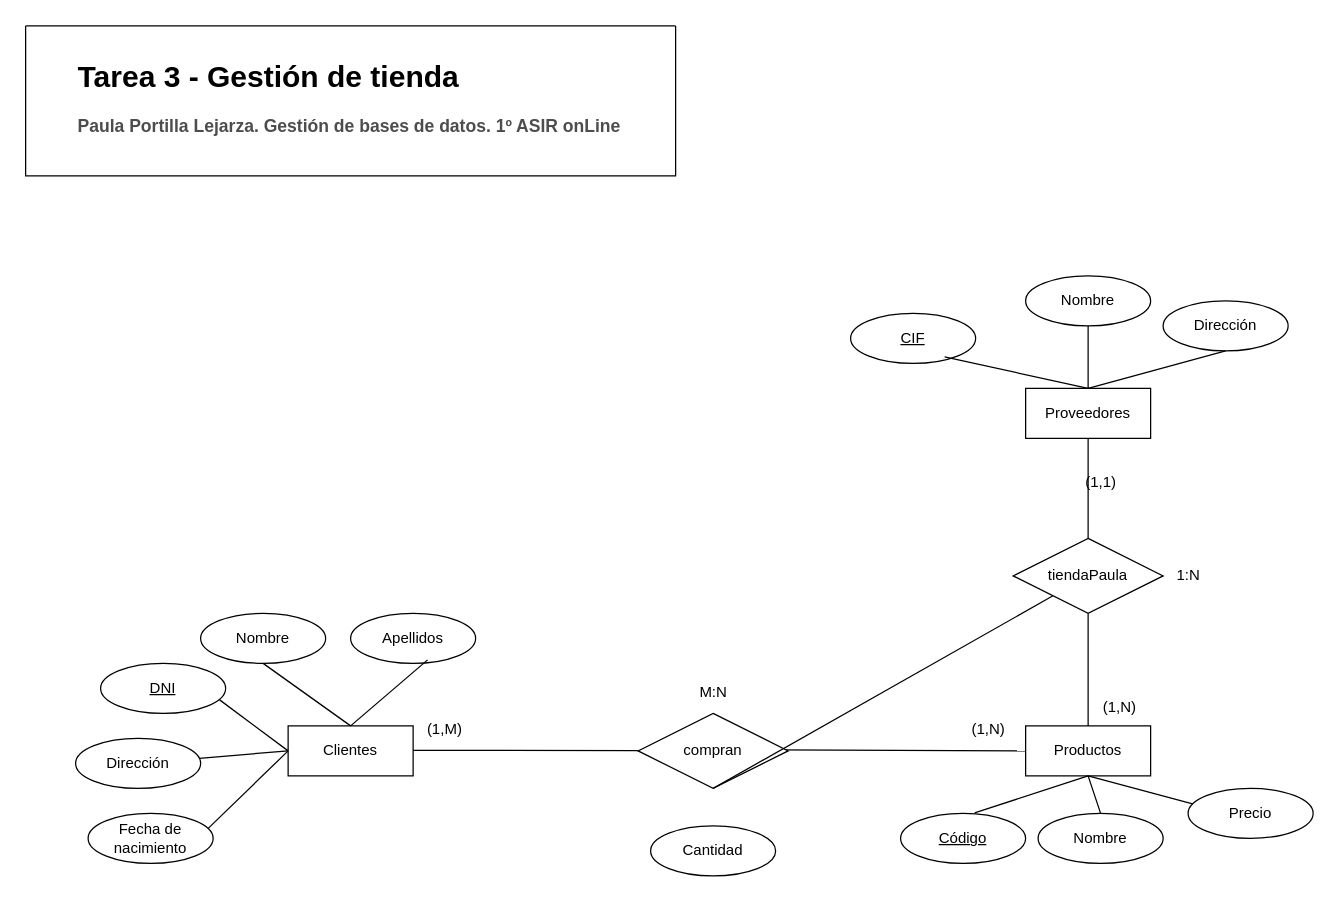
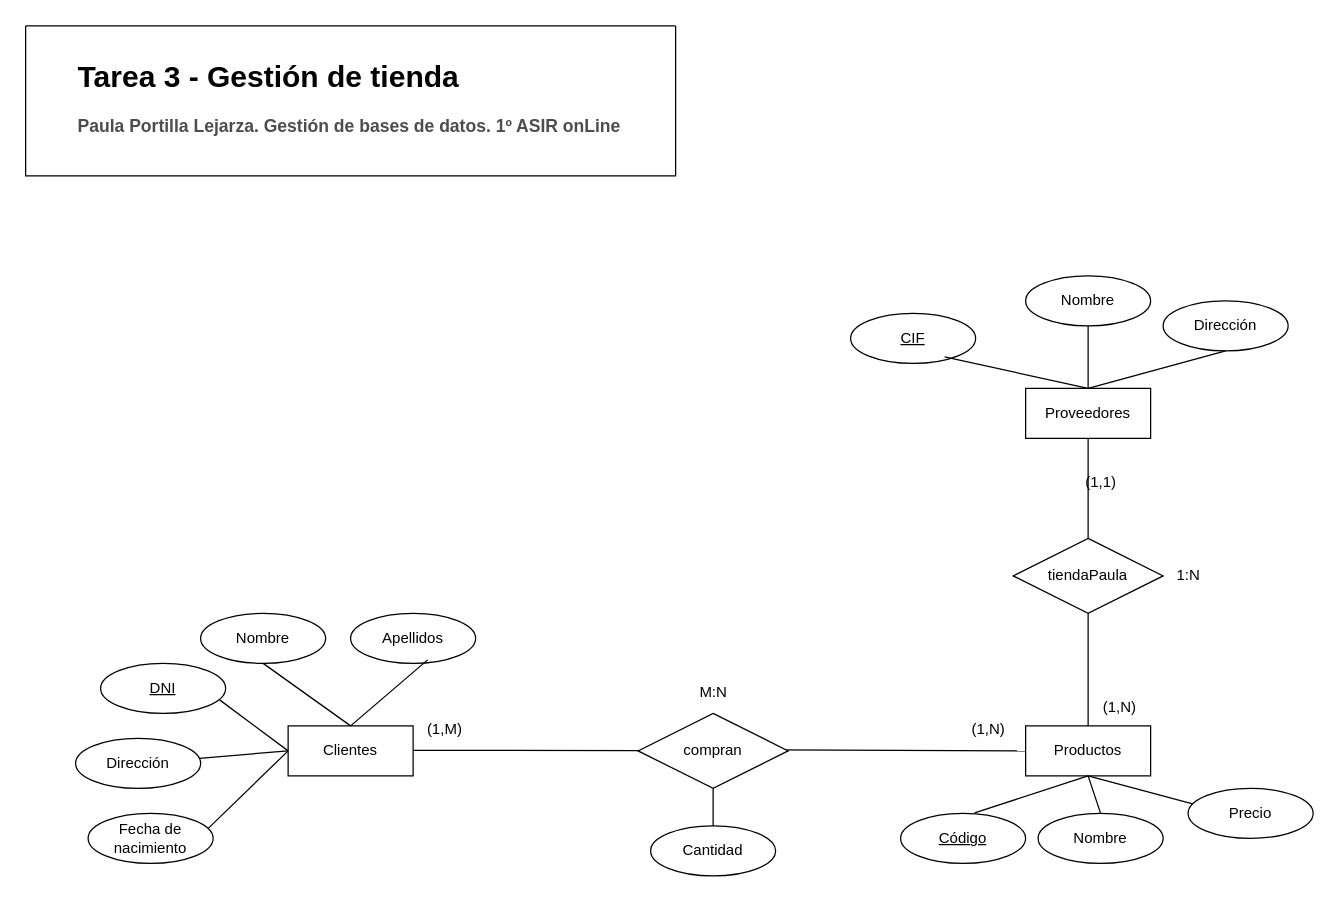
edge "tiendaPaula" -- "compran": now "Cantidad" -- "compran"
